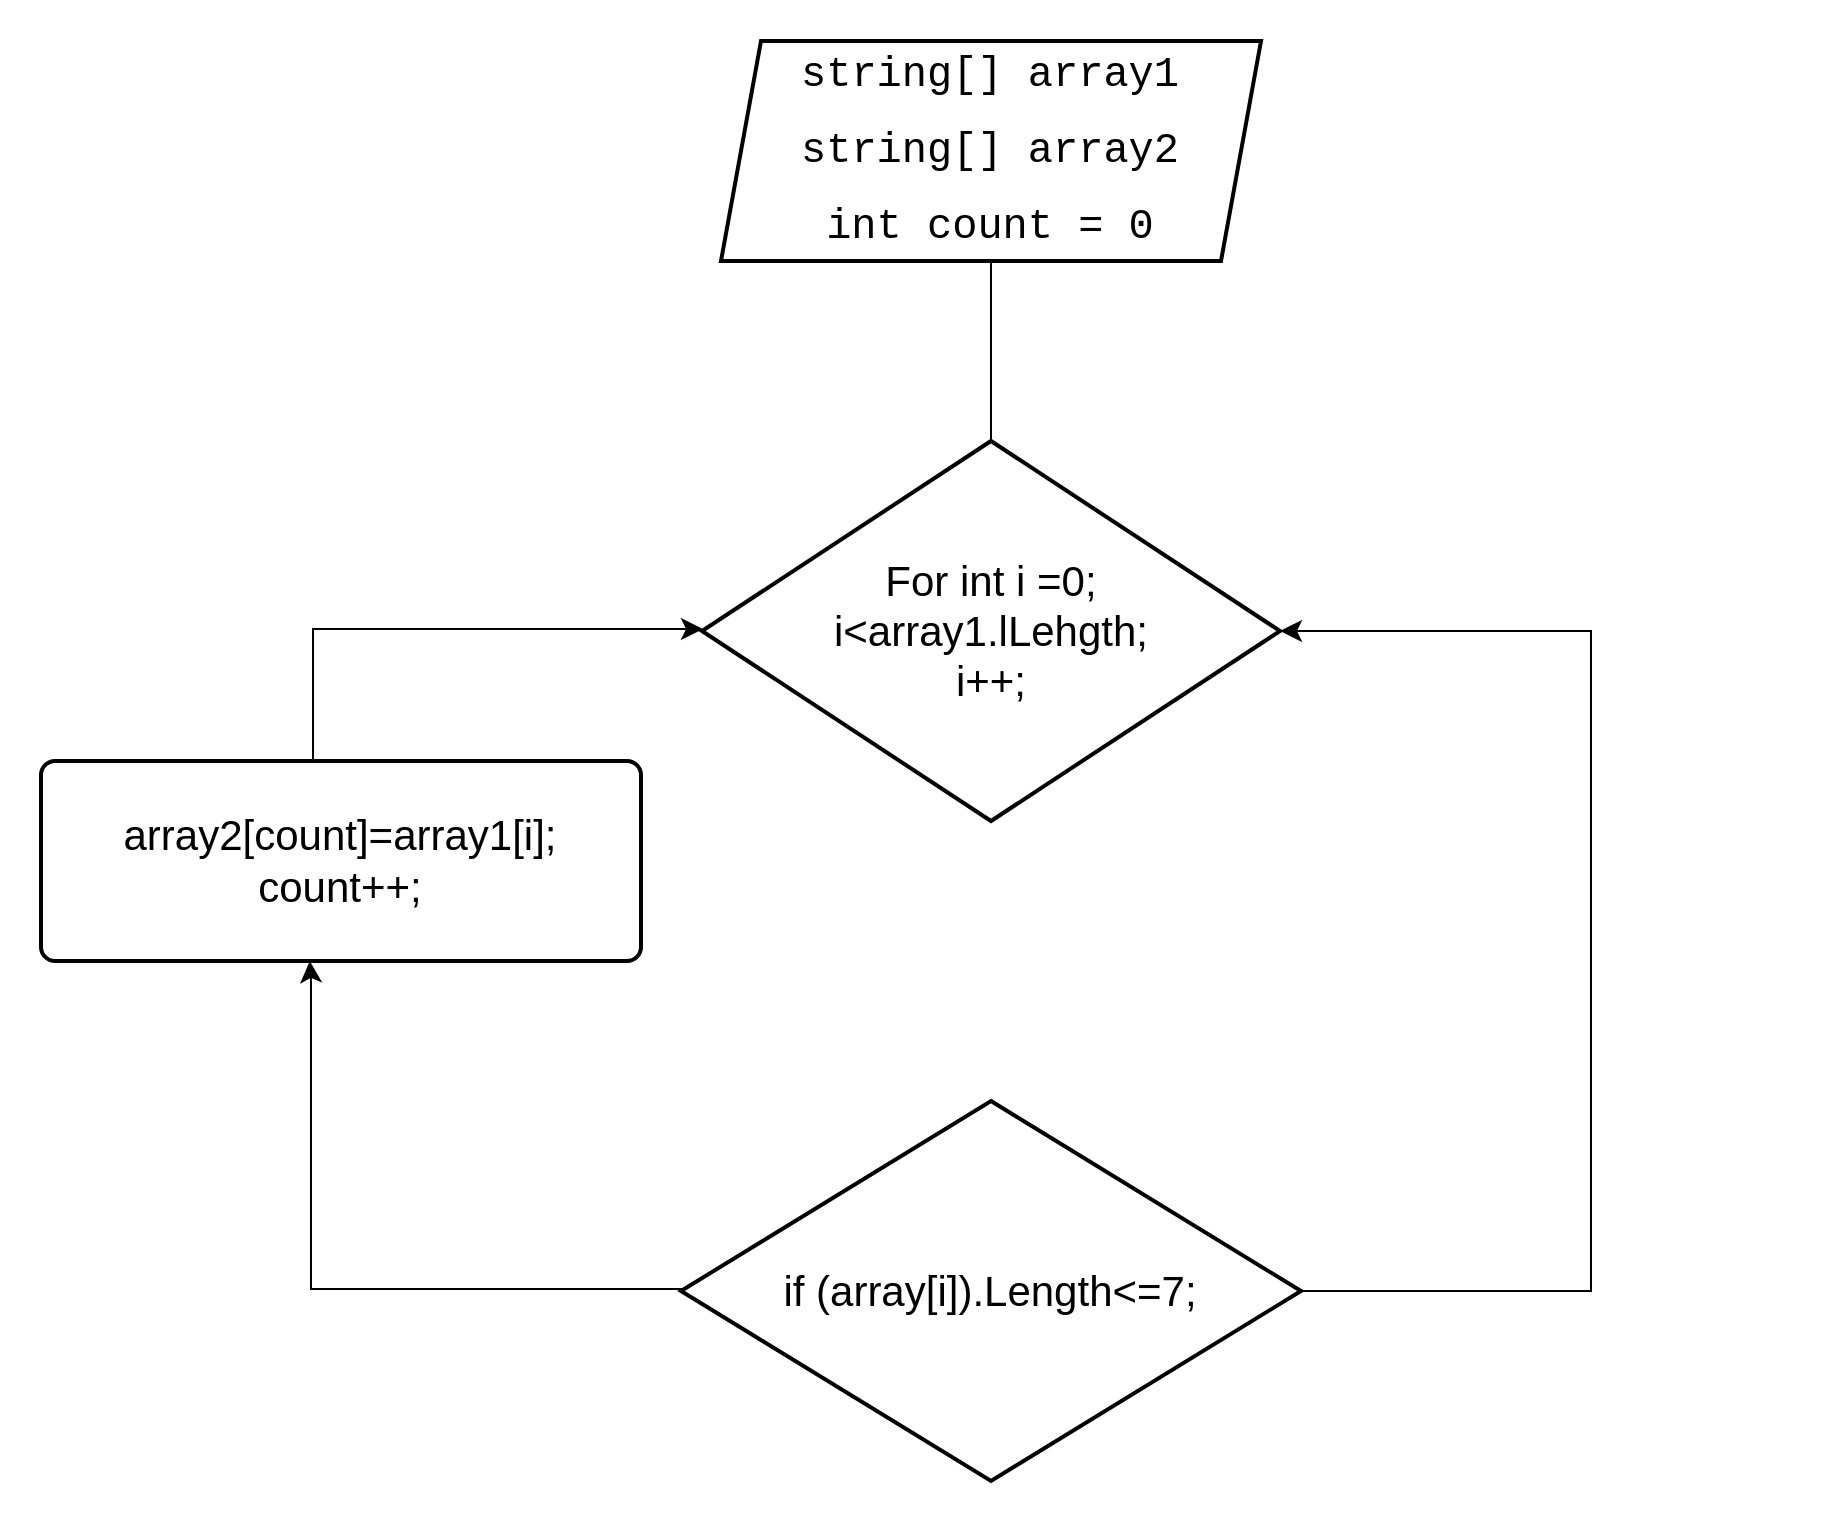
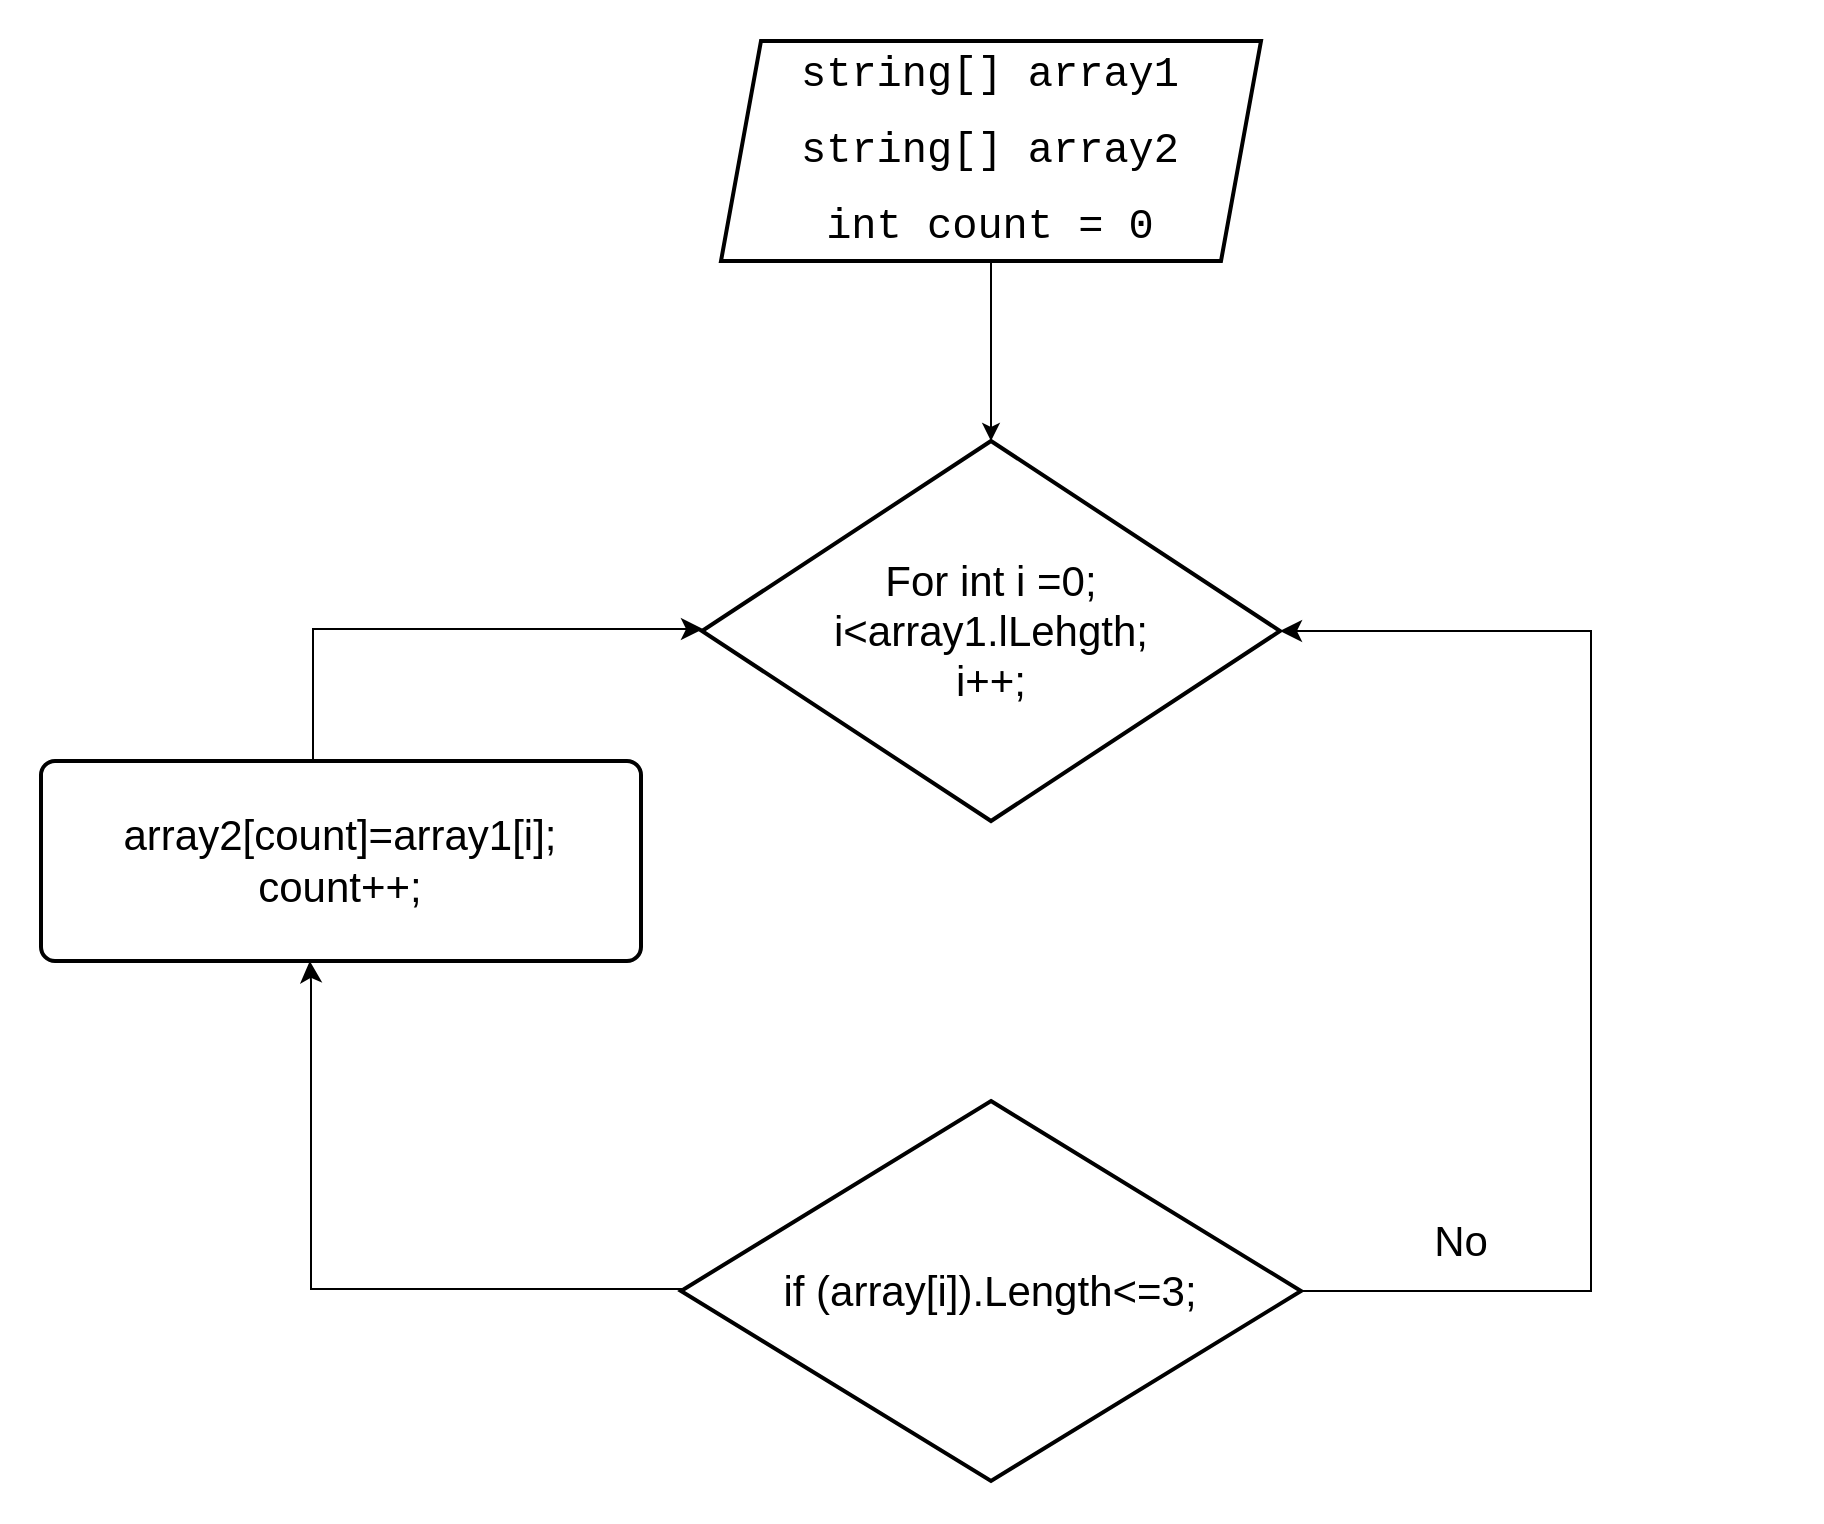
edge "string[] array1 string[] array2 int count = 0" -- "For int i =0; i<array1.lLehgth; i++;": arrowhead none -> classic
node "No": added
node "if (array[i]).Length<=7;": label "if (array[i]).Length<=7;" -> "if (array[i]).Length<=3;"
